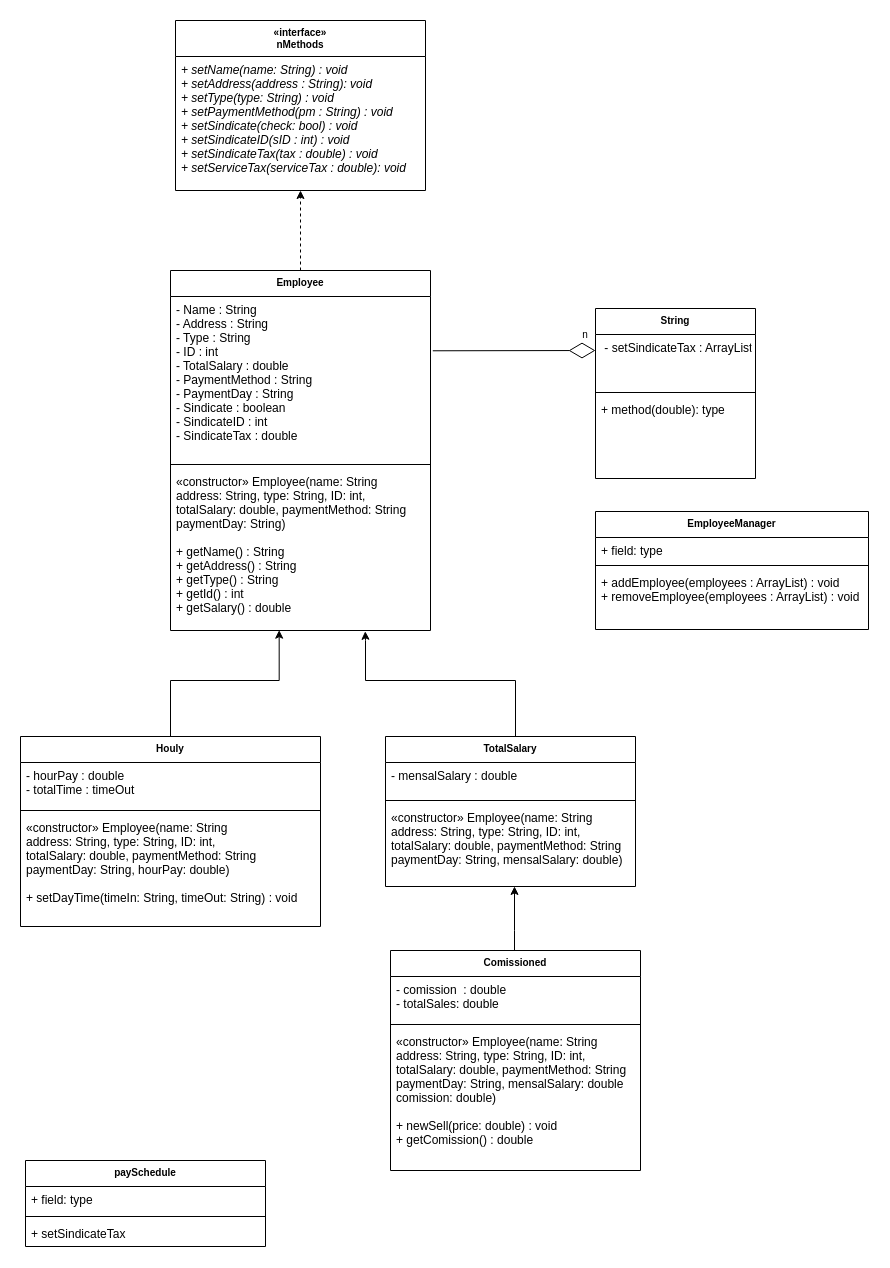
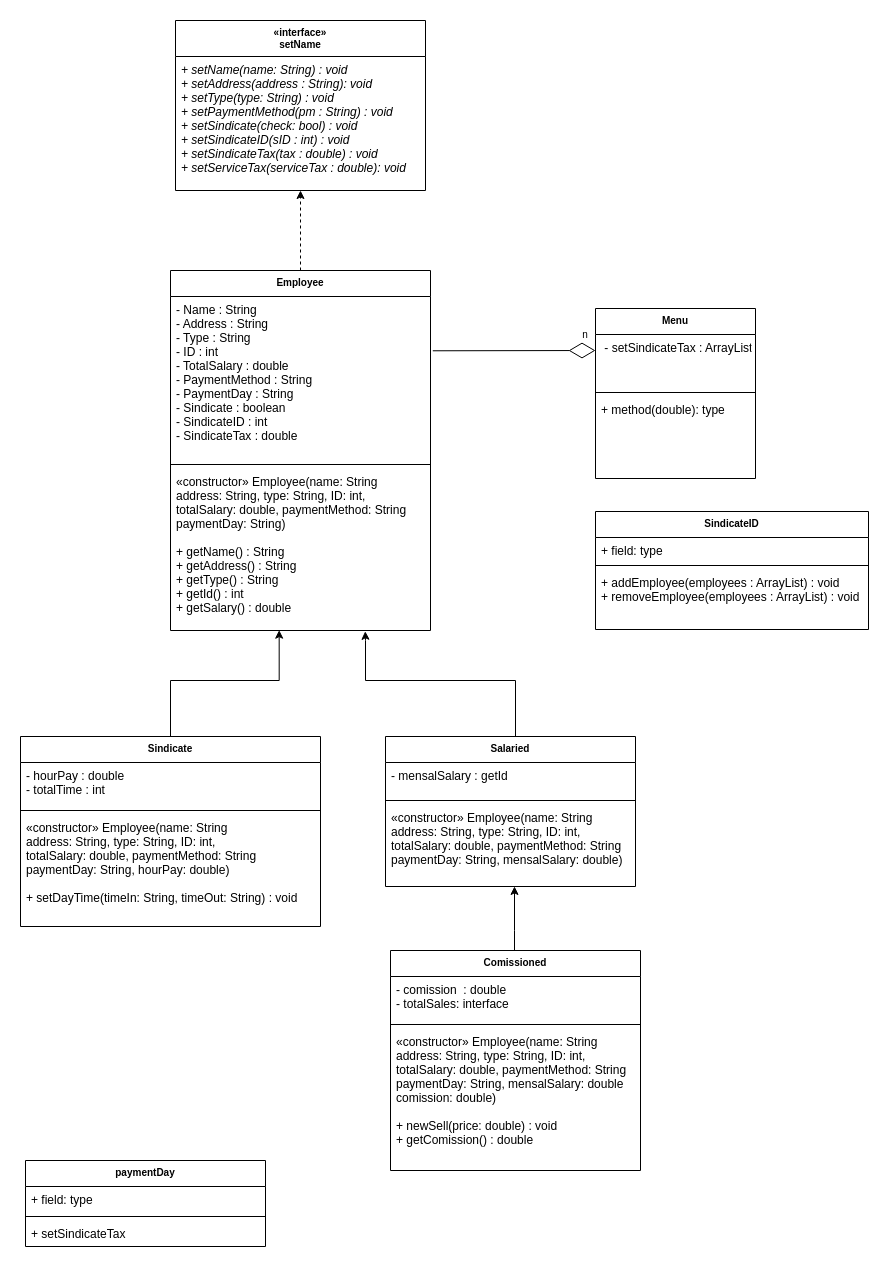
node "«interface» nMethods": label "«interface» nMethods" -> "«interface» setName"
node "String": label "String" -> "Menu"
node "EmployeeManager": label "EmployeeManager" -> "SindicateID"
node "Houly": label "Houly" -> "Sindicate"
node "TotalSalary": label "TotalSalary" -> "Salaried"
node "- hourPay : double - totalTime : timeOut": label "- hourPay : double - totalTime : timeOut" -> "- hourPay : double - totalTime : int"
node "- mensalSalary : double": label "- mensalSalary : double" -> "- mensalSalary : getId"
node "- comission : double - totalSales: double": label "- comission : double - totalSales: double" -> "- comission : double - totalSales: interface"
node "paySchedule": label "paySchedule" -> "paymentDay"
